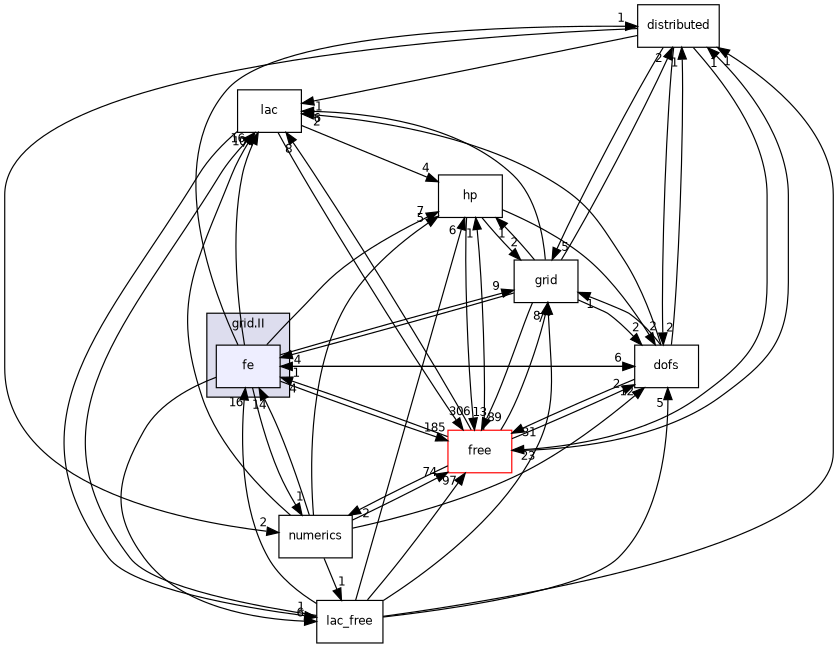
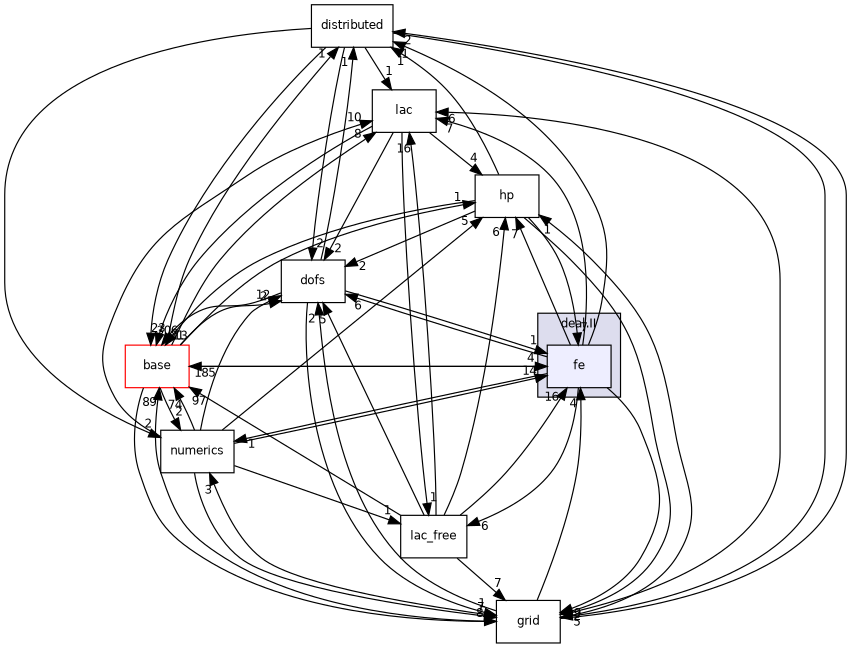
edge "dofs" -> "lac": reversed
edge "hp" -> "fe": added
cluster "grid.II": label "grid.II" -> "deal.II"
node "free": label "free" -> "base"
edge "lac_free" -> "distributed": now "hp" -> "distributed"
edge "grid" -> "numerics": added
edge "numerics" -> "grid": added
